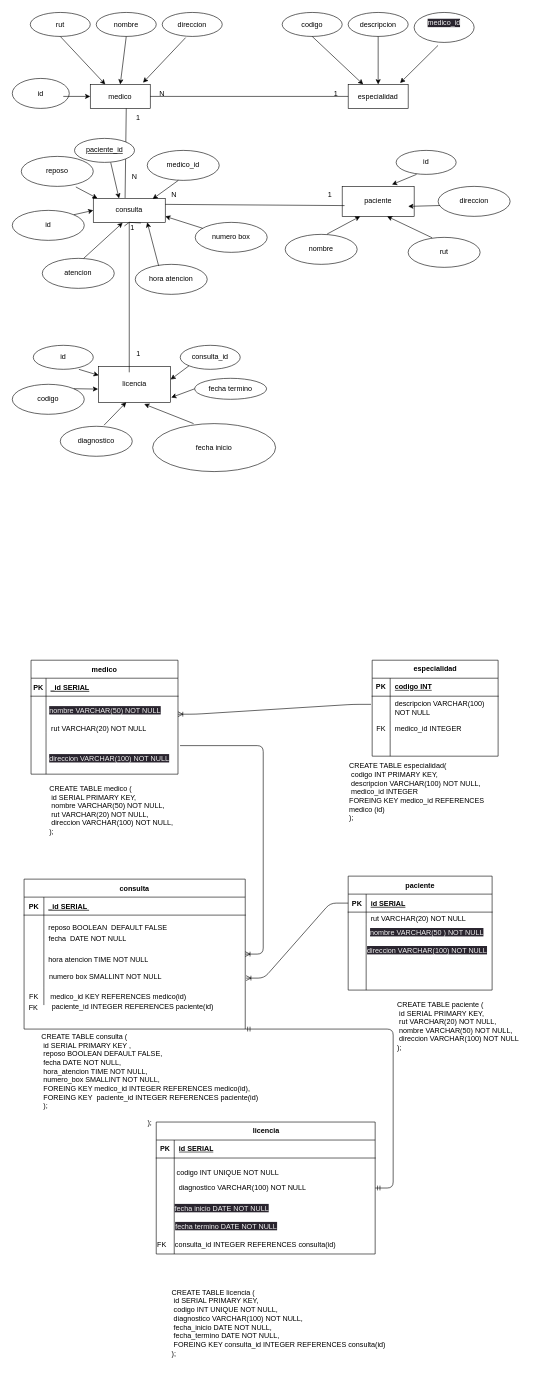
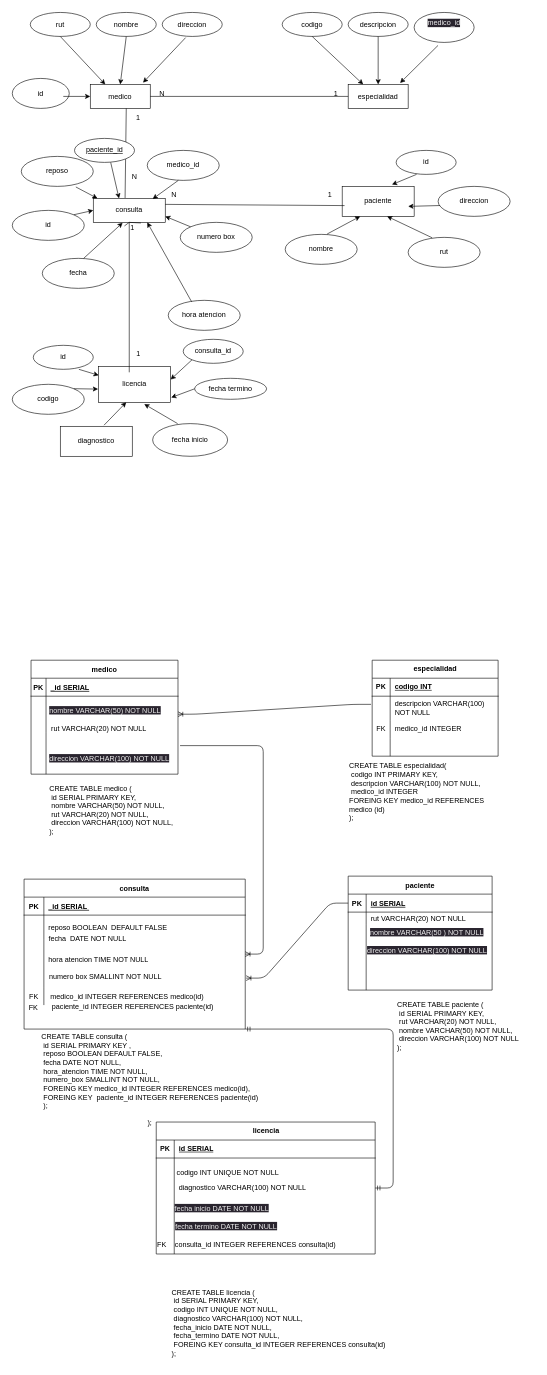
node "numero box": moved (231, 237) -> (216, 237)
node "atencion": label "atencion" -> "fecha"
node "hora atencion": moved (171, 279) -> (204, 315)
node "consulta_id": moved (210, 357) -> (213, 351)
node "diagnostico": shape ellipse -> rectangle
node "fecha inicio": size 123x48 -> 75x33
node "medico_id KEY REFERENCES medico(id)": label "medico_id KEY REFERENCES medico(id)" -> "medico_id INTEGER REFERENCES medico(id)"
